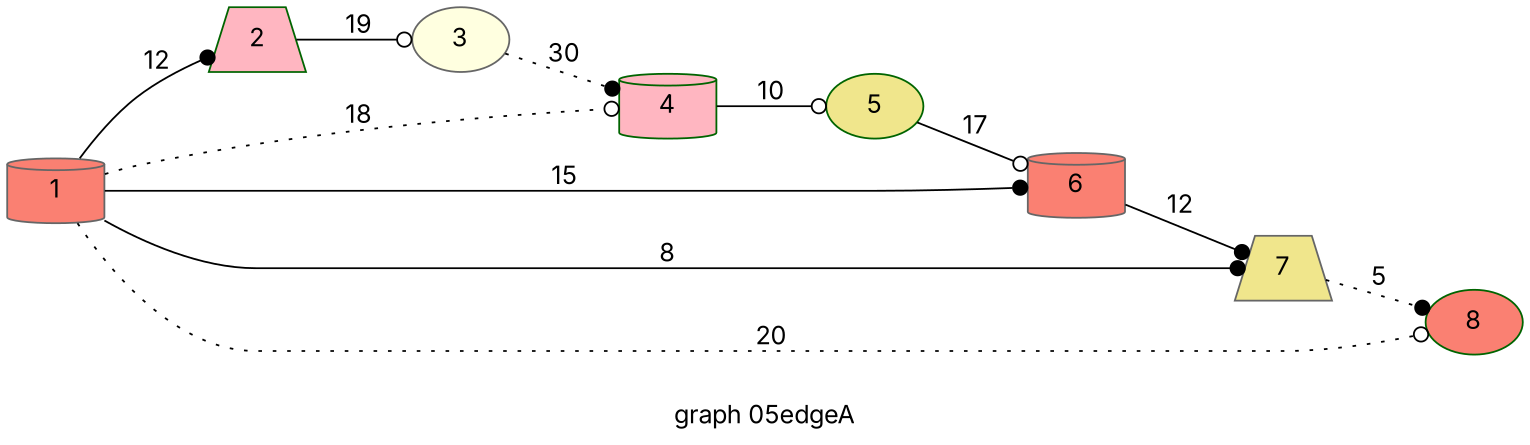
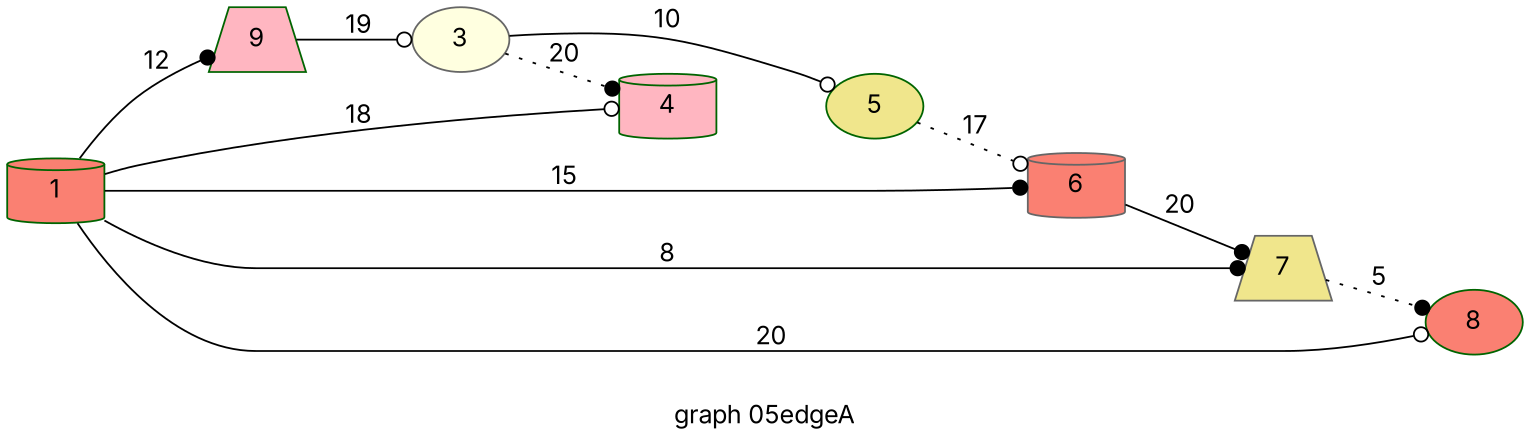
node "2": label "2" -> "9"
edge "3" -> "4": label " 30 " -> " 20 "
edge "4" -> "5": now "3" -> "5"
edge "1" -> "4": style dotted -> solid
edge "5" -> "6": style solid -> dotted
node "1": color gray40 -> darkgreen
edge "6" -> "7": label " 12 " -> " 20 "
edge "1" -> "8": style dotted -> solid
